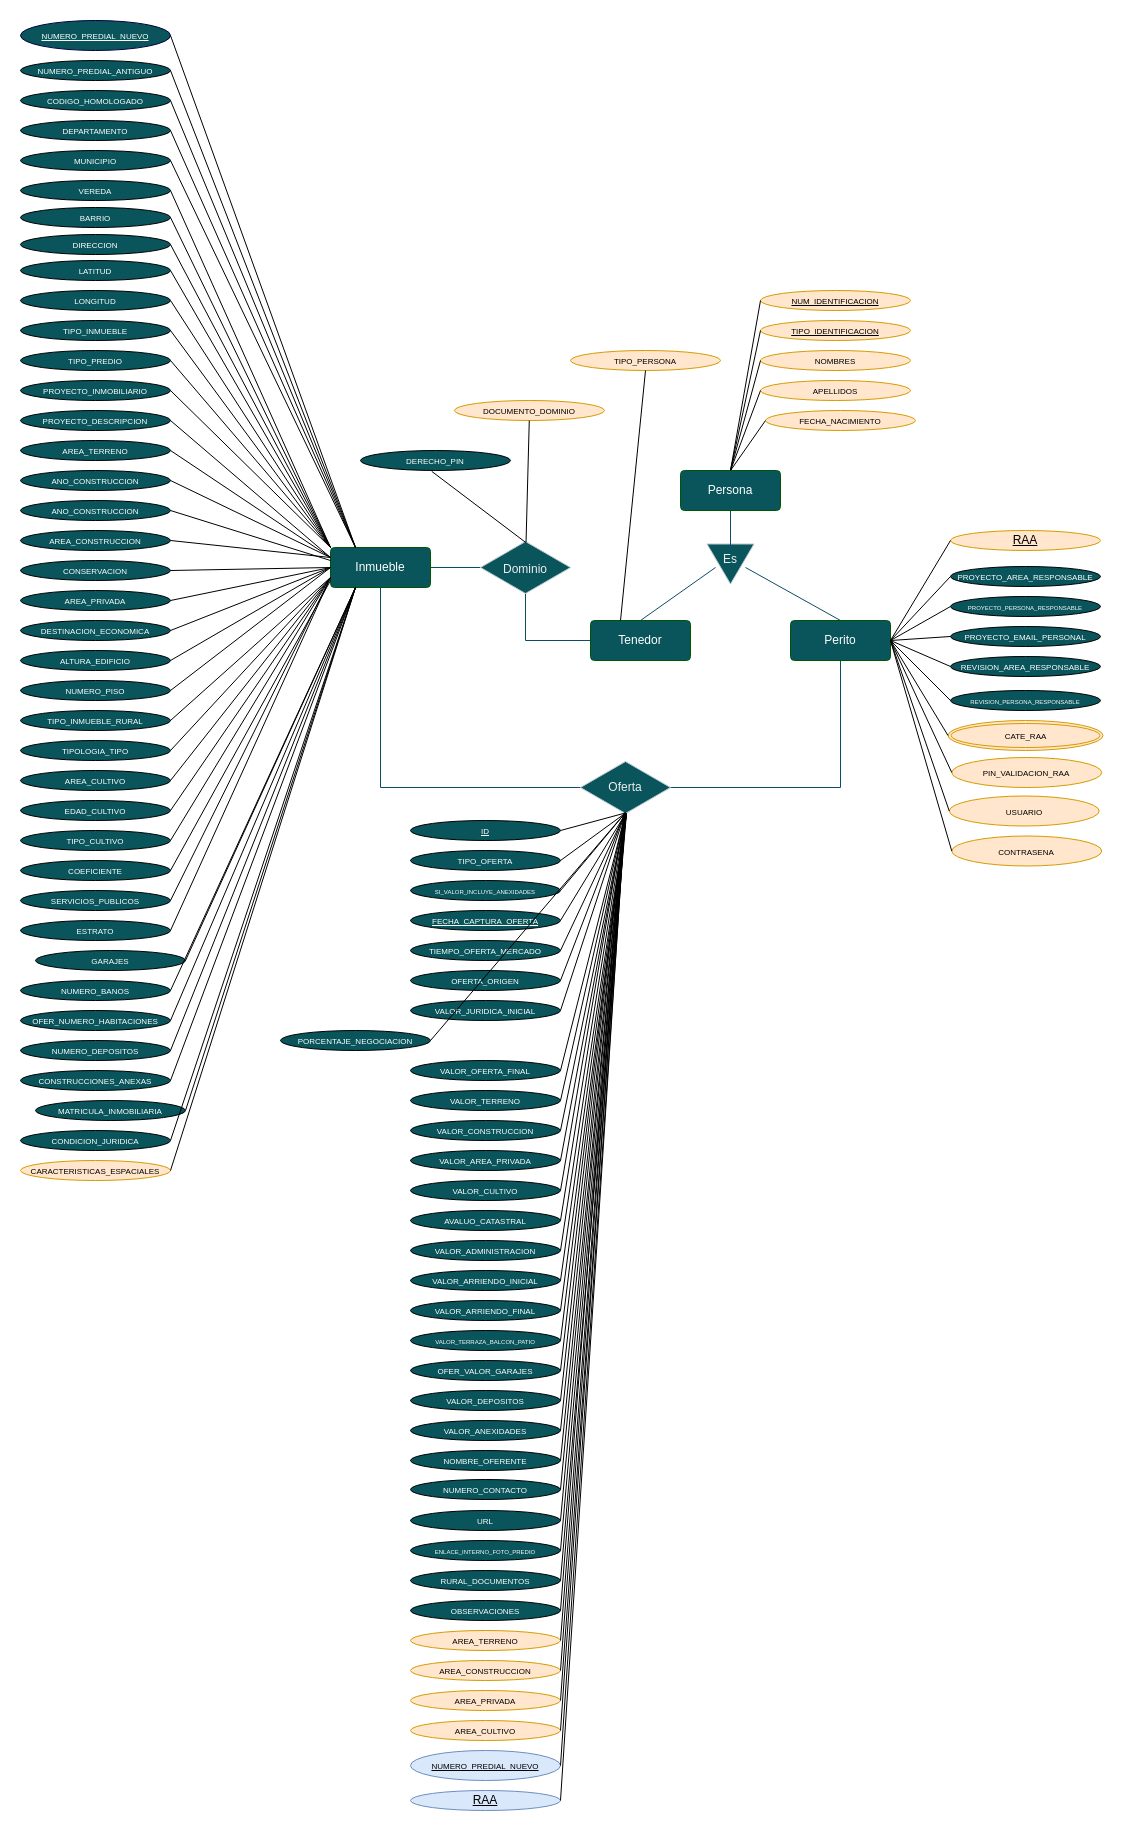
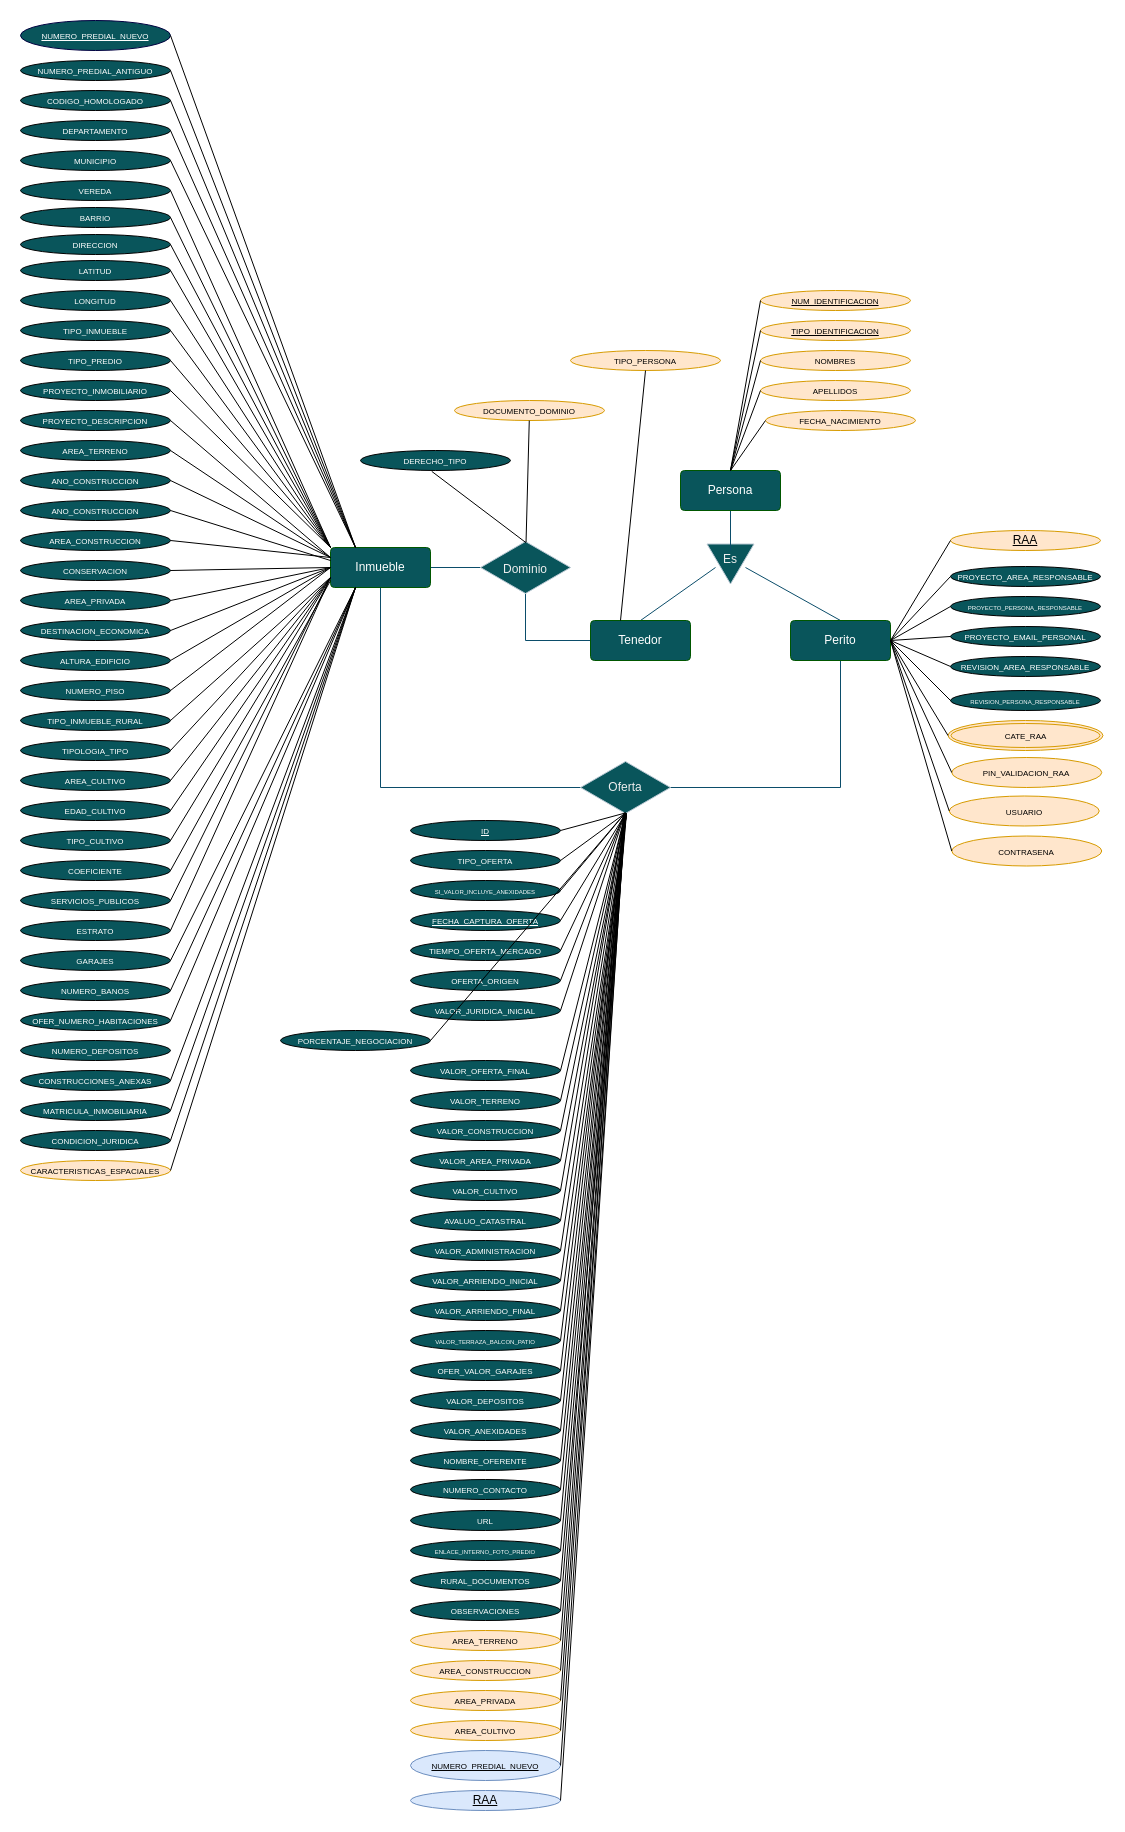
node "DERECHO_PIN": label "DERECHO_PIN" -> "DERECHO_TIPO"
edge "Inmueble" -- "NUMERO_DEPOSITOS": removed
node "GARAJES": moved (111, 961) -> (96, 961)
node "MATRICULA_INMOBILIARIA": moved (111, 1111) -> (96, 1111)
